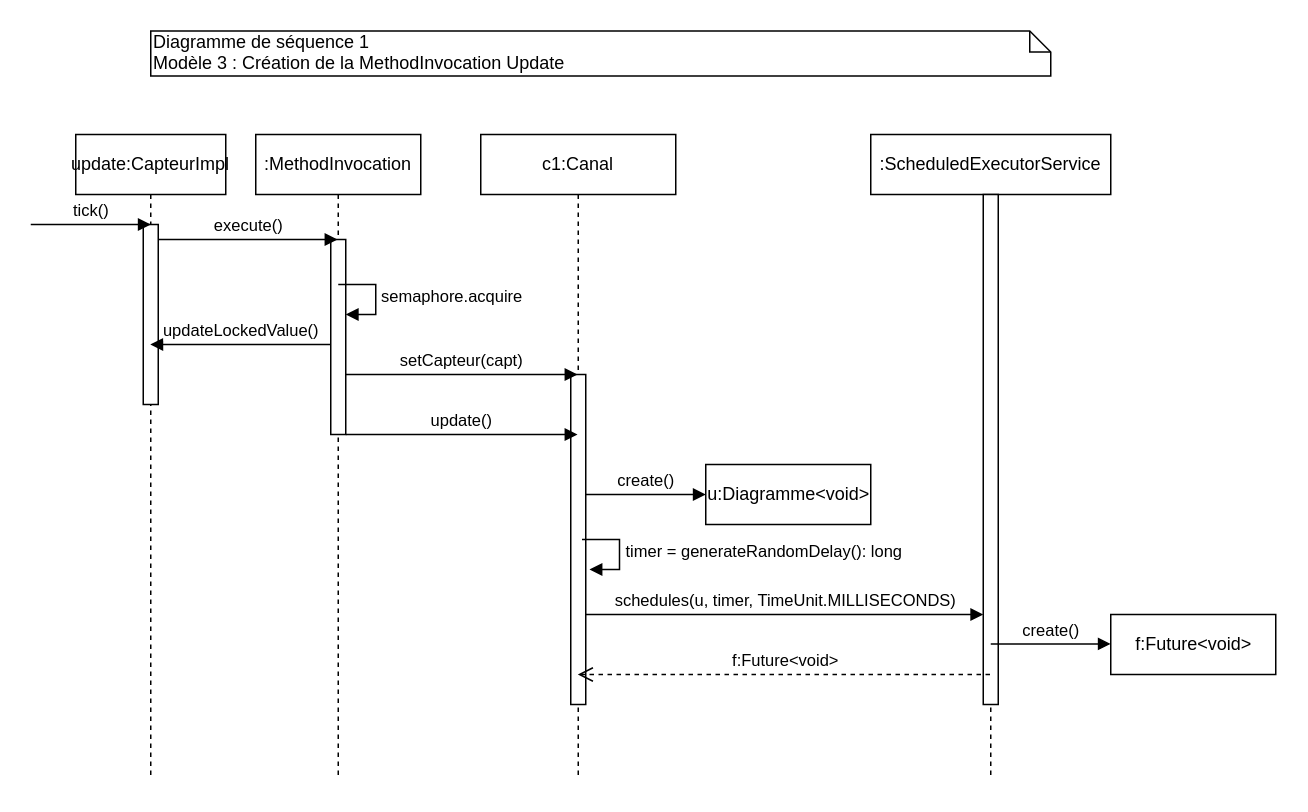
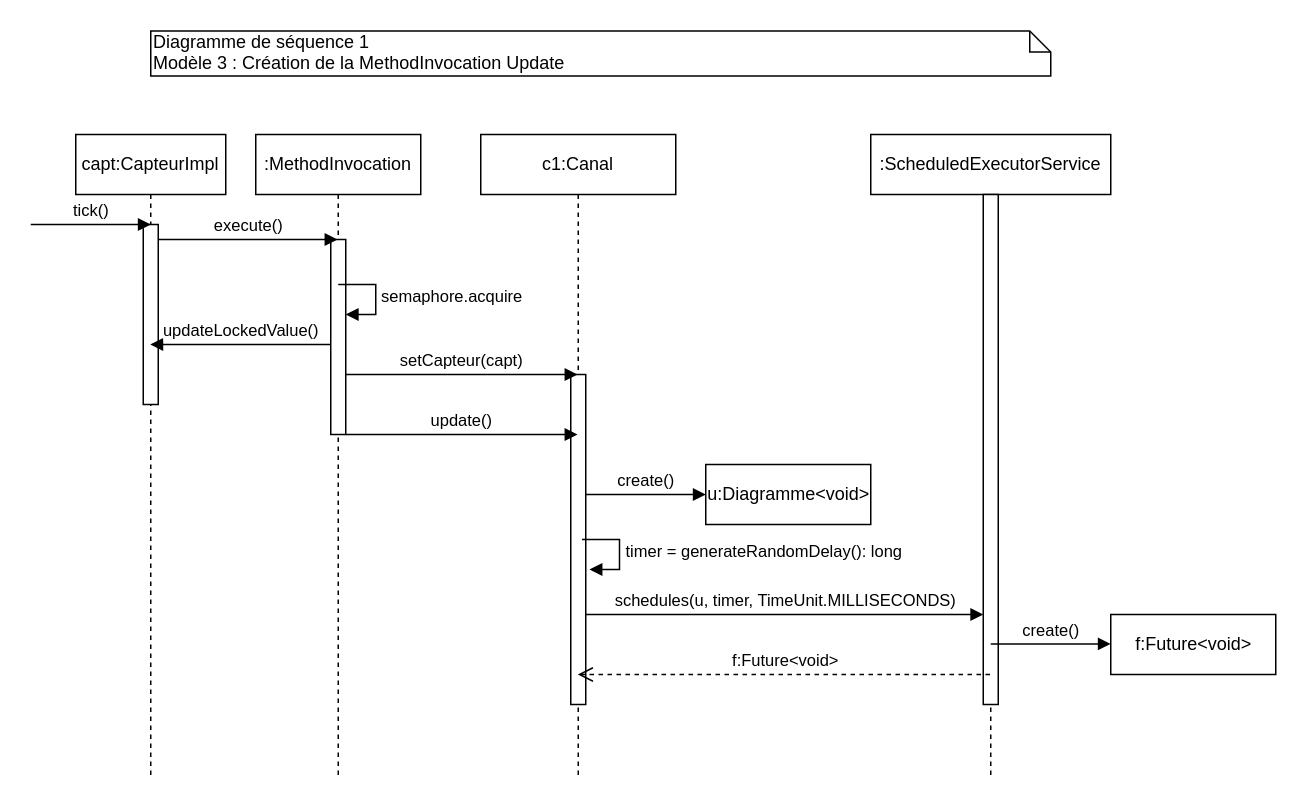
node "update:CapteurImpl": label "update:CapteurImpl" -> "capt:CapteurImpl"
